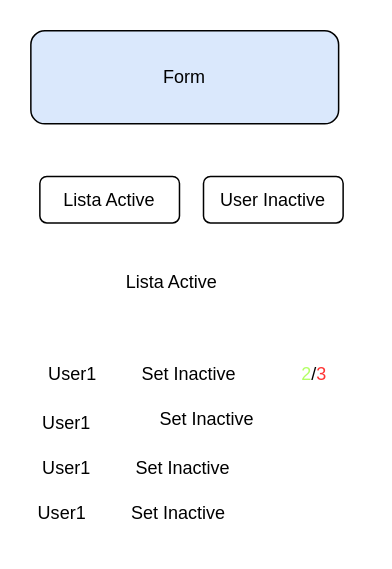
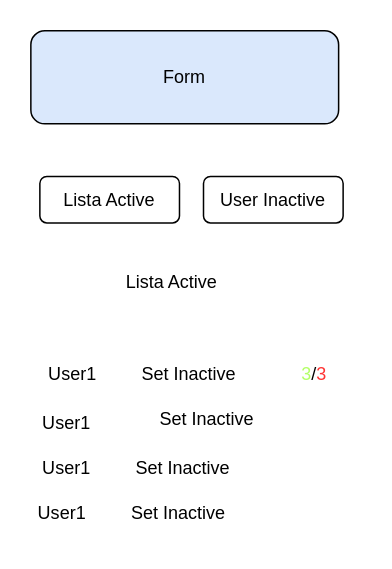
node "2/3": label "2/3" -> "3/3"
